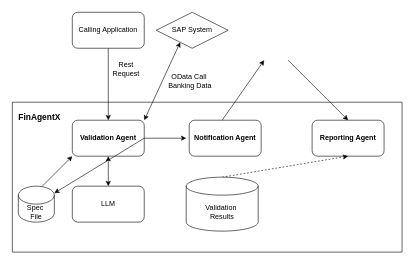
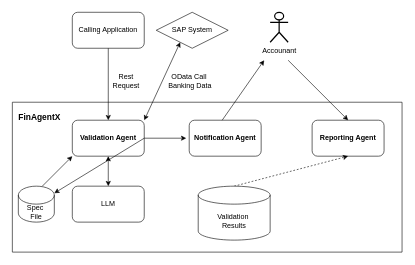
node "Accounant": added
node "Rest Request": moved (126, 69) -> (126, 81)
node "Validation Results": moved (222, 204) -> (234, 213)
